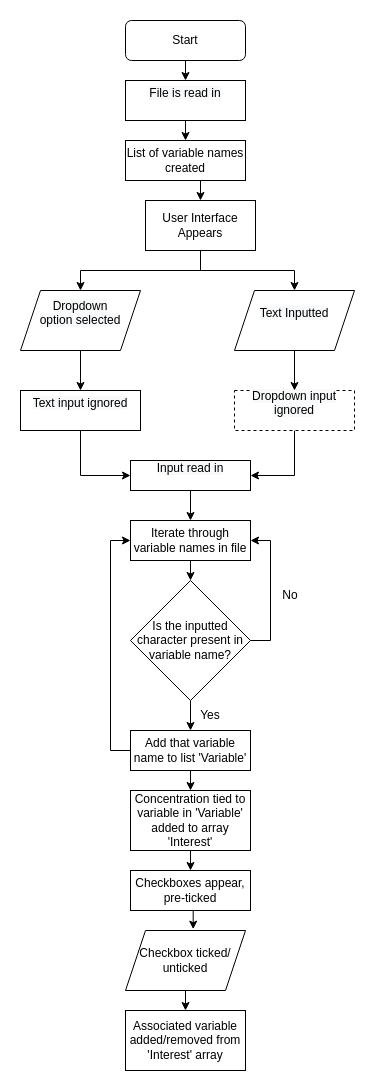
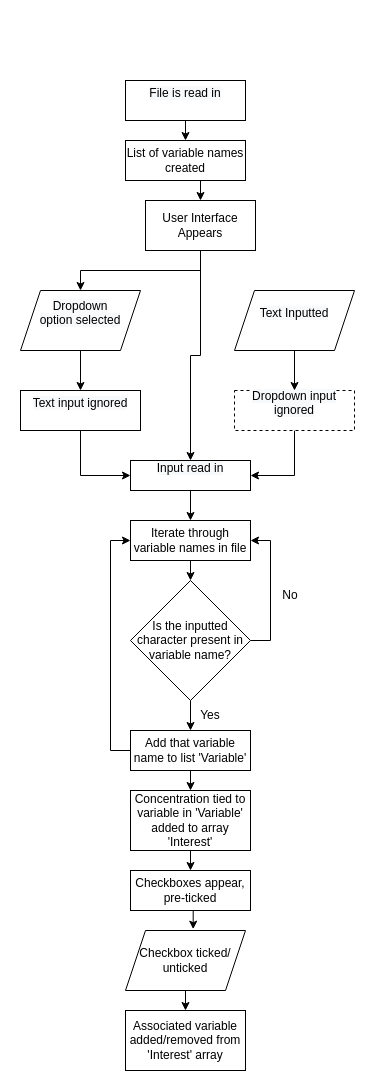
node "Start": removed
edge "Start" -> "File is read in": removed
edge "User Interface Appears" -> "Text Inputted": now "User Interface Appears" -> "Input read in"
